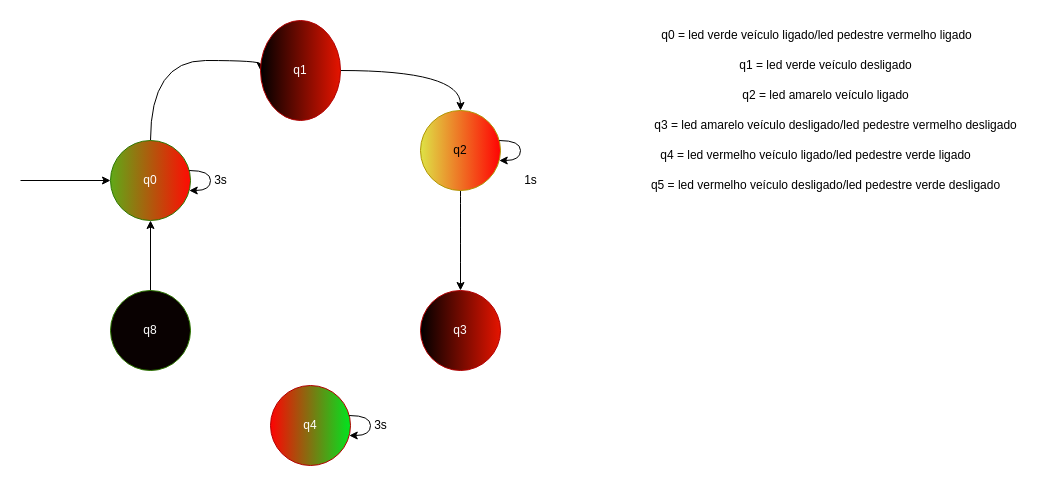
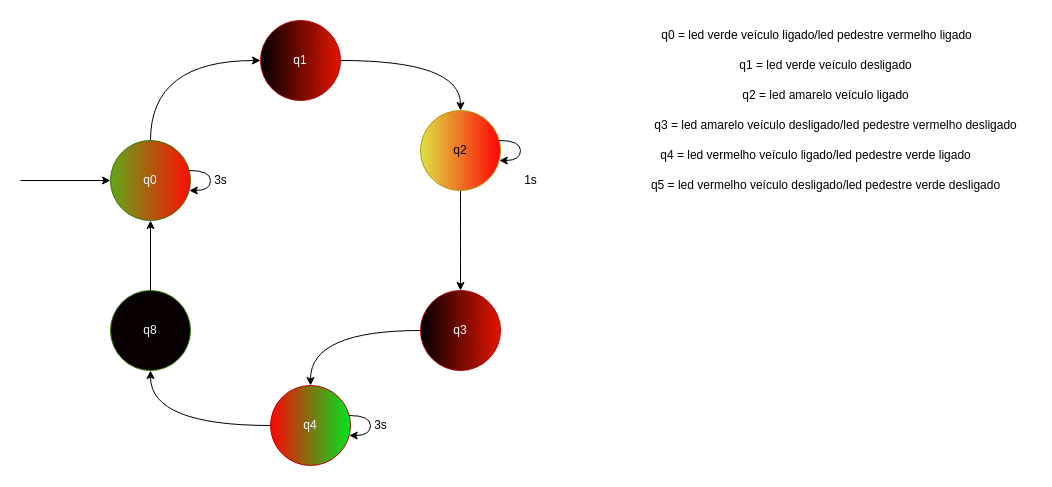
node "q1": size 80x100 -> 80x80
edge "q3" -> "q4": added
edge "q4" -> "q8": added
